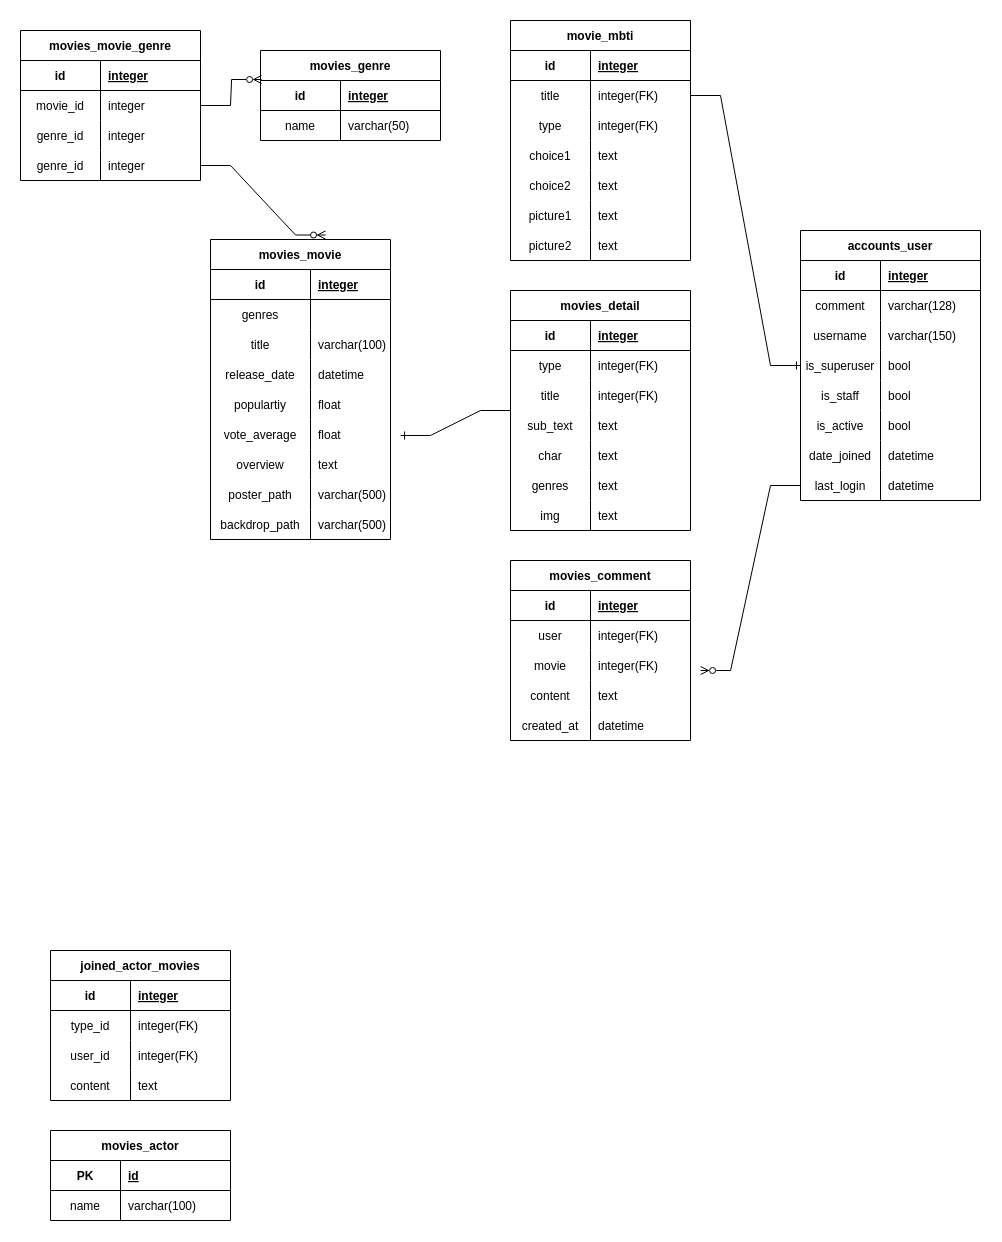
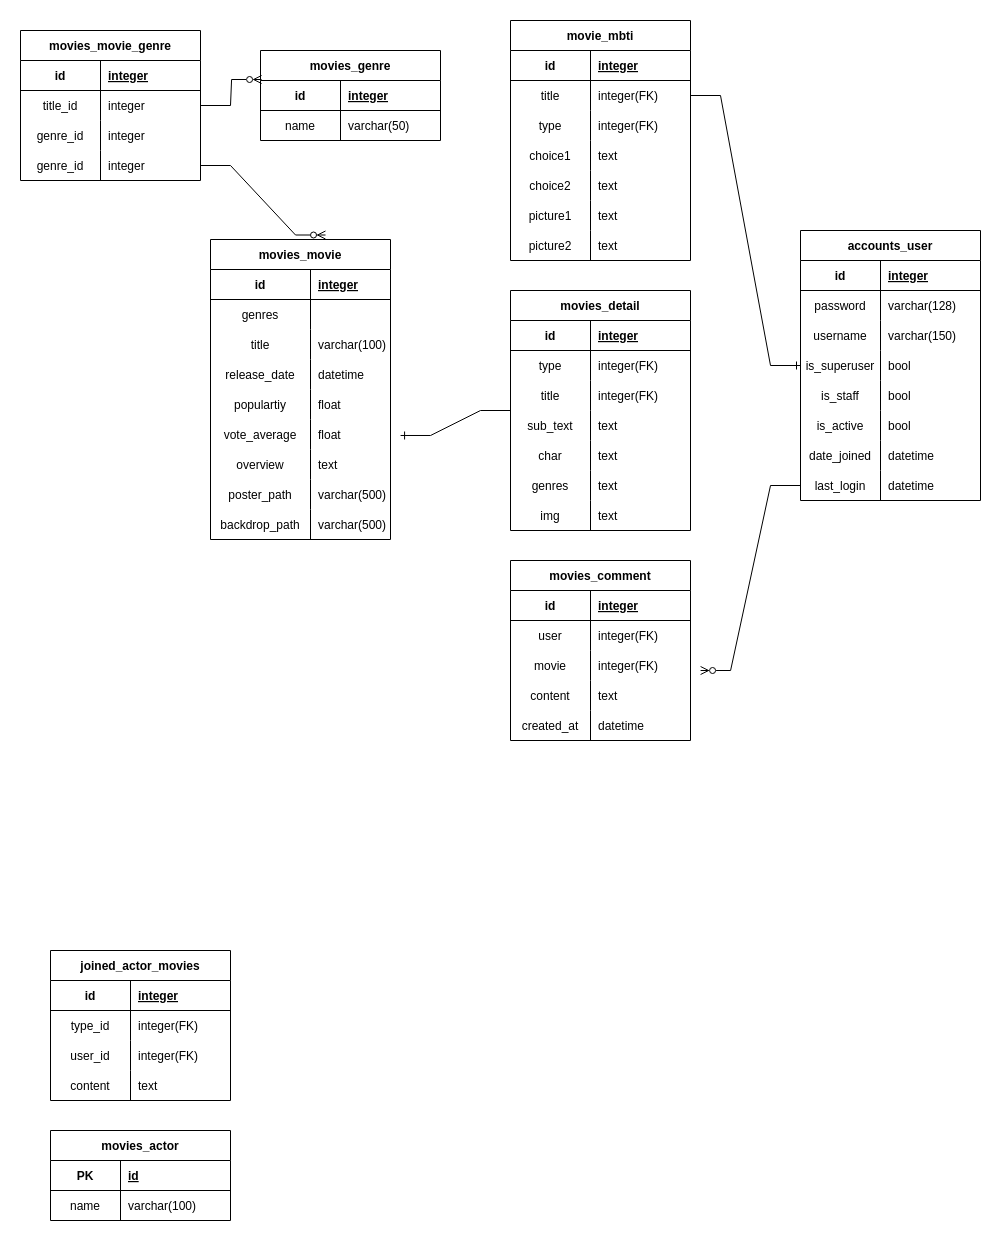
node "movie_id": label "movie_id" -> "title_id"
node "comment": label "comment" -> "password"
